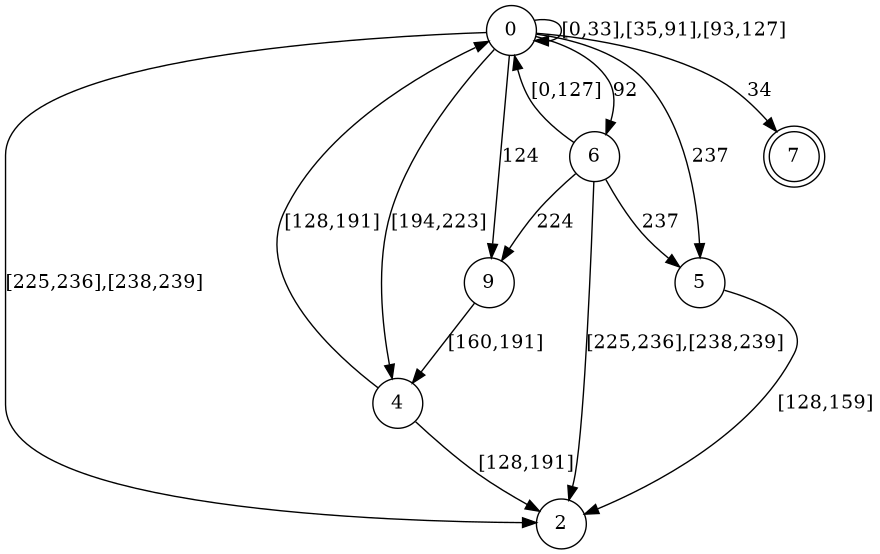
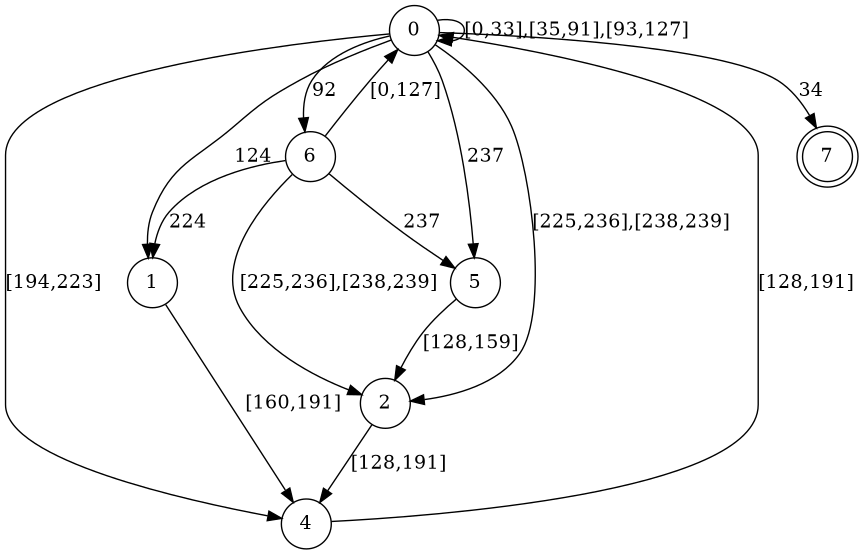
node "9": label "9" -> "1"
edge "4" -> "2": reversed
